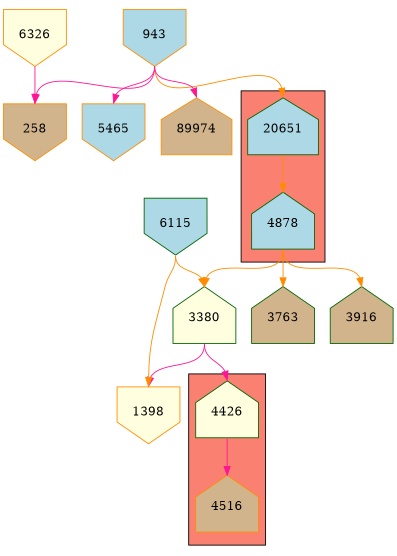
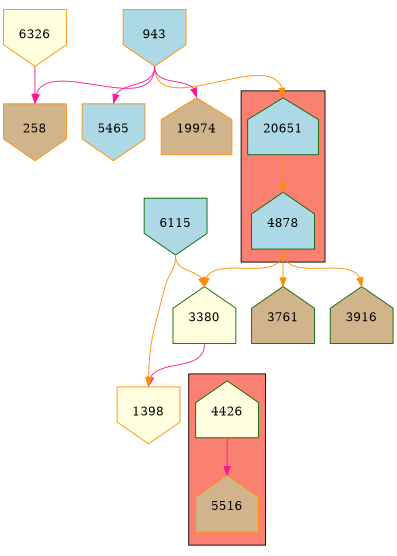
node "89974": label "89974" -> "19974"
node "3763": label "3763" -> "3761"
edge "3380" -> "4426": removed
node "4516": label "4516" -> "5516"
